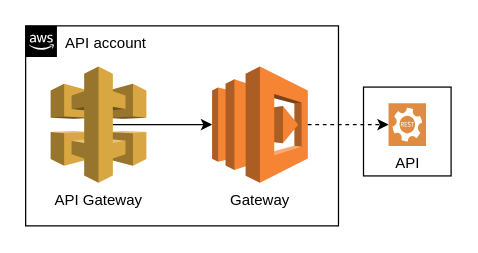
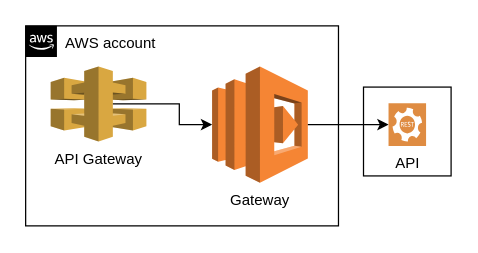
node "API account": label "API account" -> "AWS account"
node "API Gateway": size 96x116 -> 96x75
edge "Gateway" -> "API": style dashed -> solid
